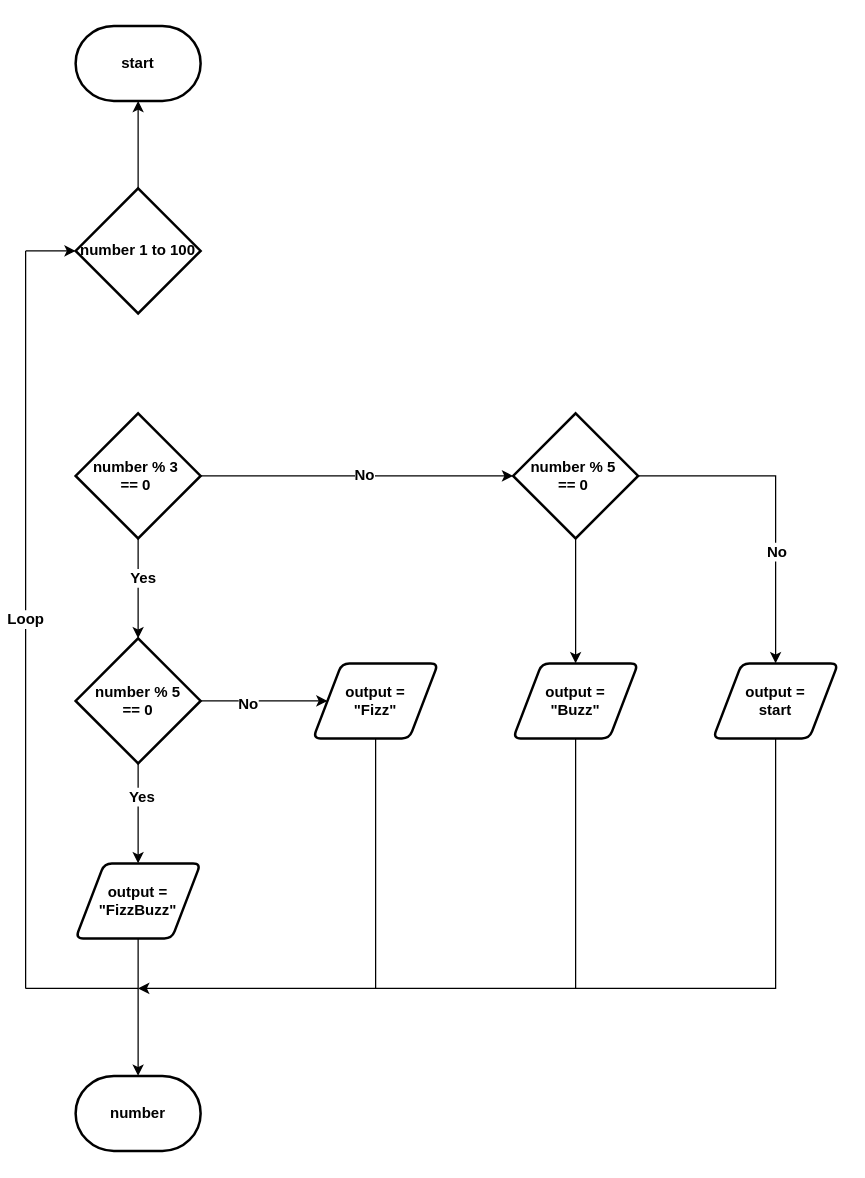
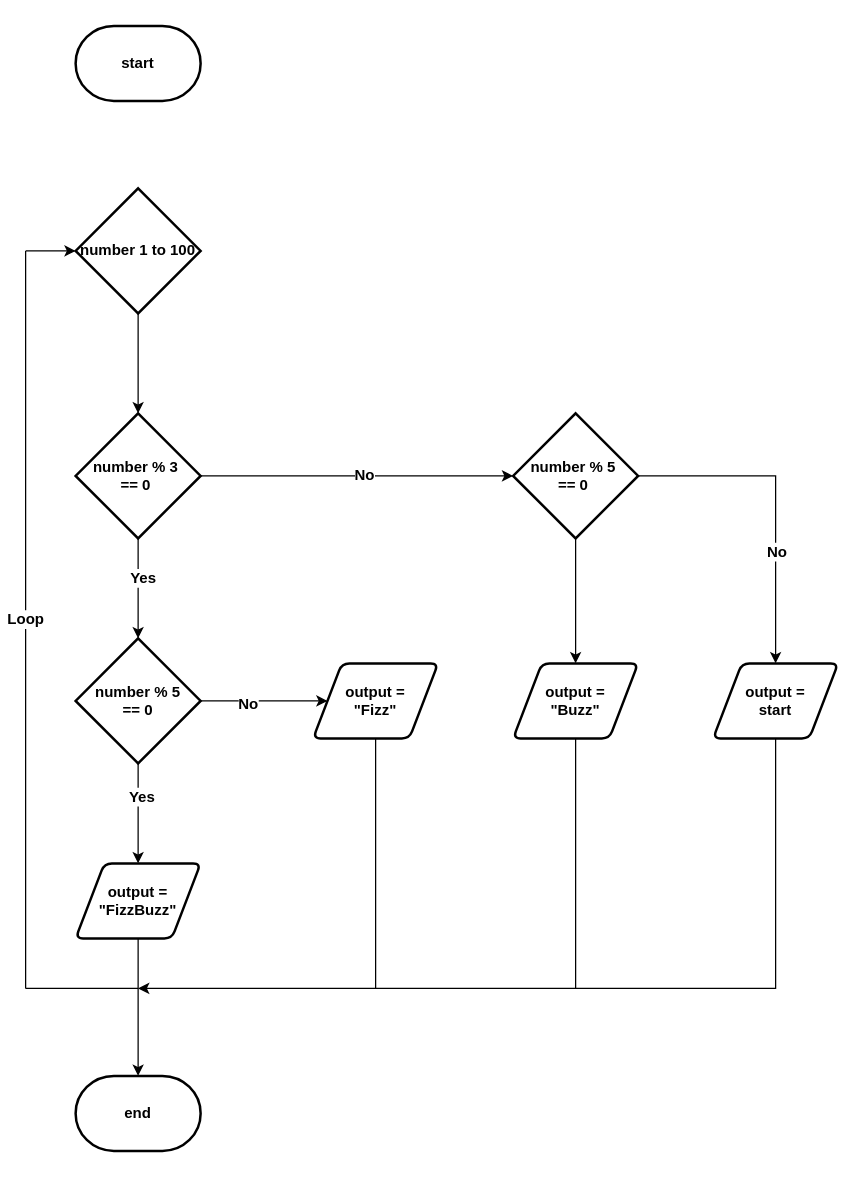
edge "number 1 to 100" -> "start": now "number 1 to 100" -> "number % 3 == 0"
node "number": label "number" -> "end"
